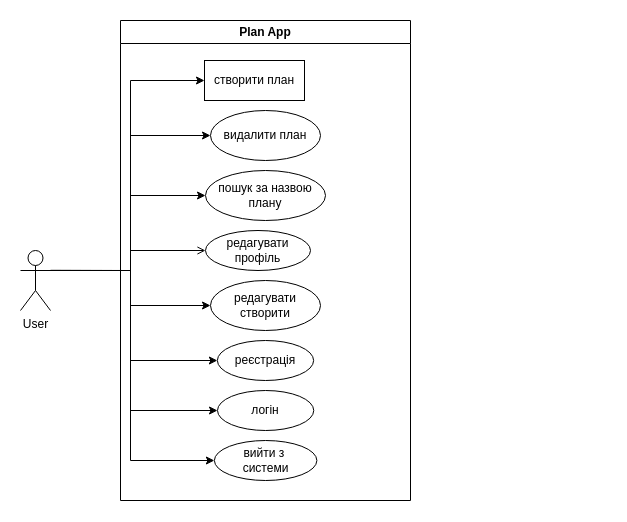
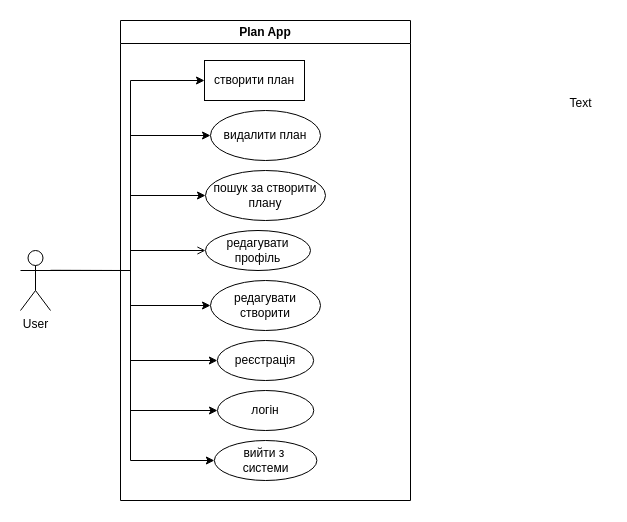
node "Text": added
node "пошук за назвою плану": label "пошук за назвою плану" -> "пошук за створити плану"
